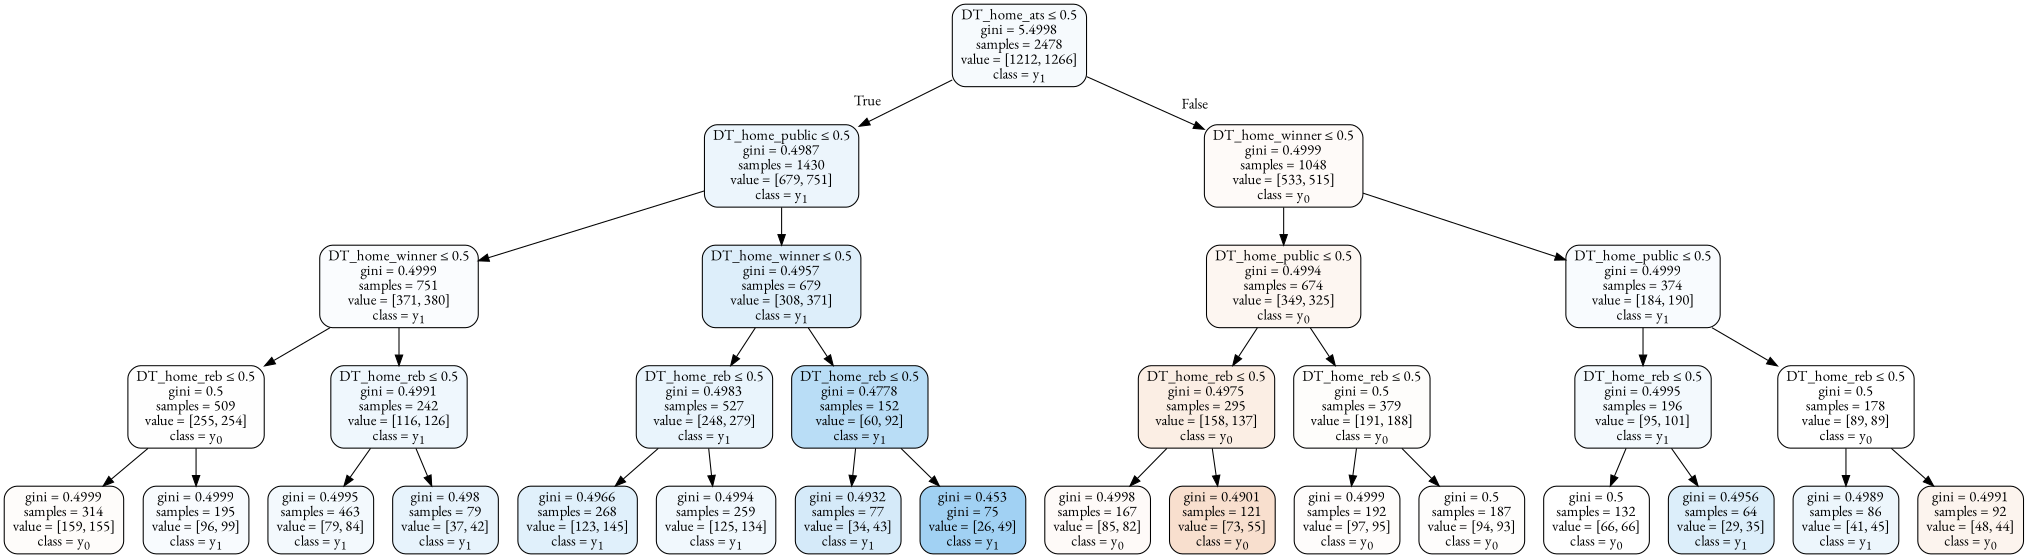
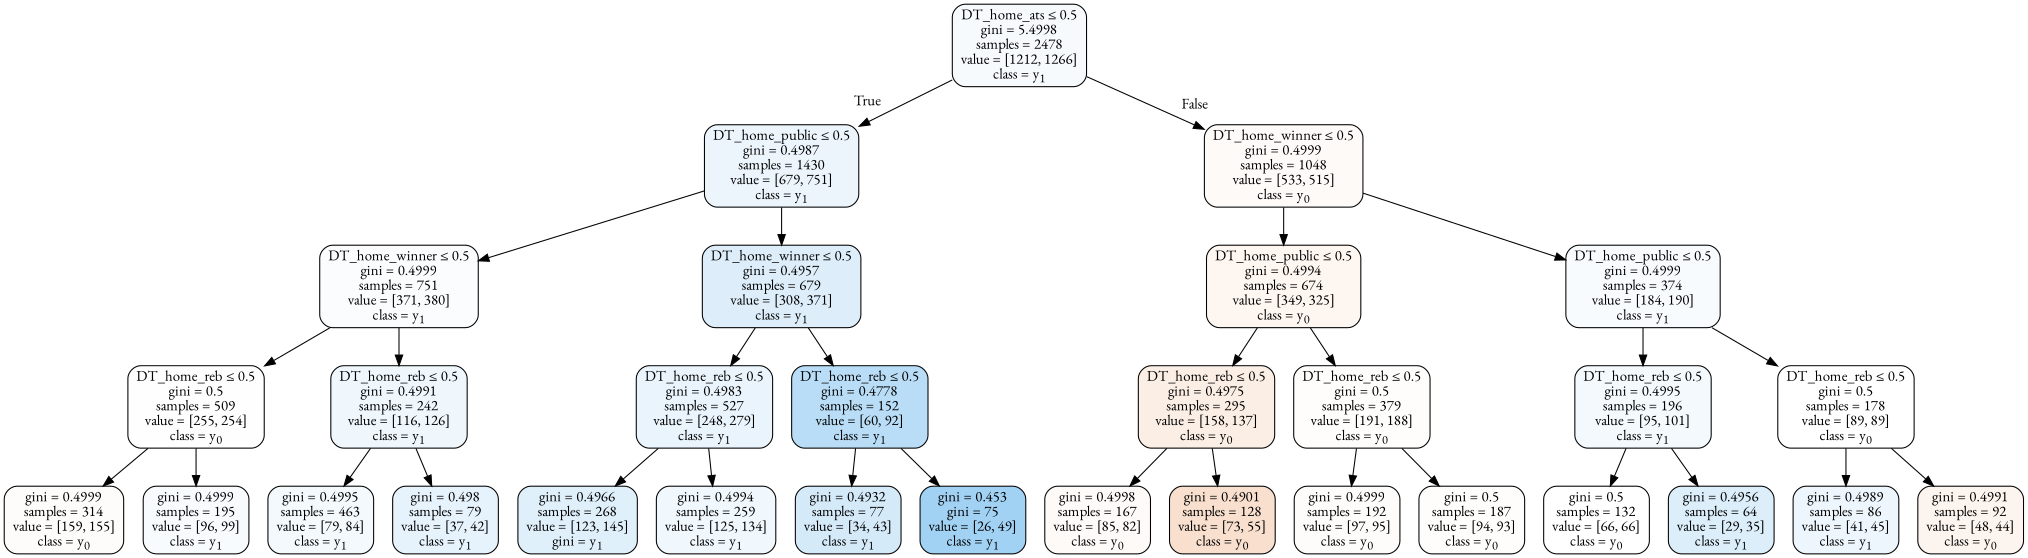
node "gini = 0.4901": text "samples = 121" -> "samples = 128"
node "gini = 0.4966": text "class = y" -> "gini = y"
